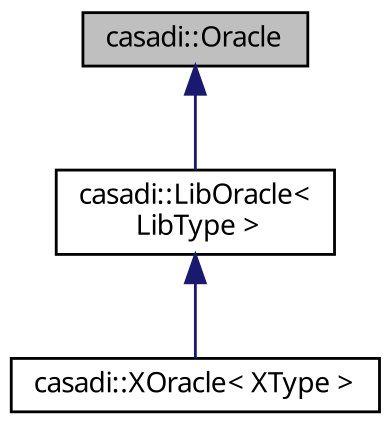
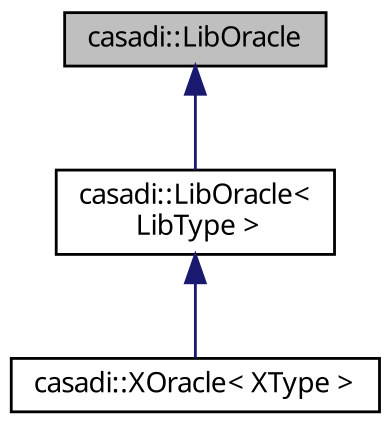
node "casadi::Oracle": label "casadi::Oracle" -> "casadi::LibOracle"
